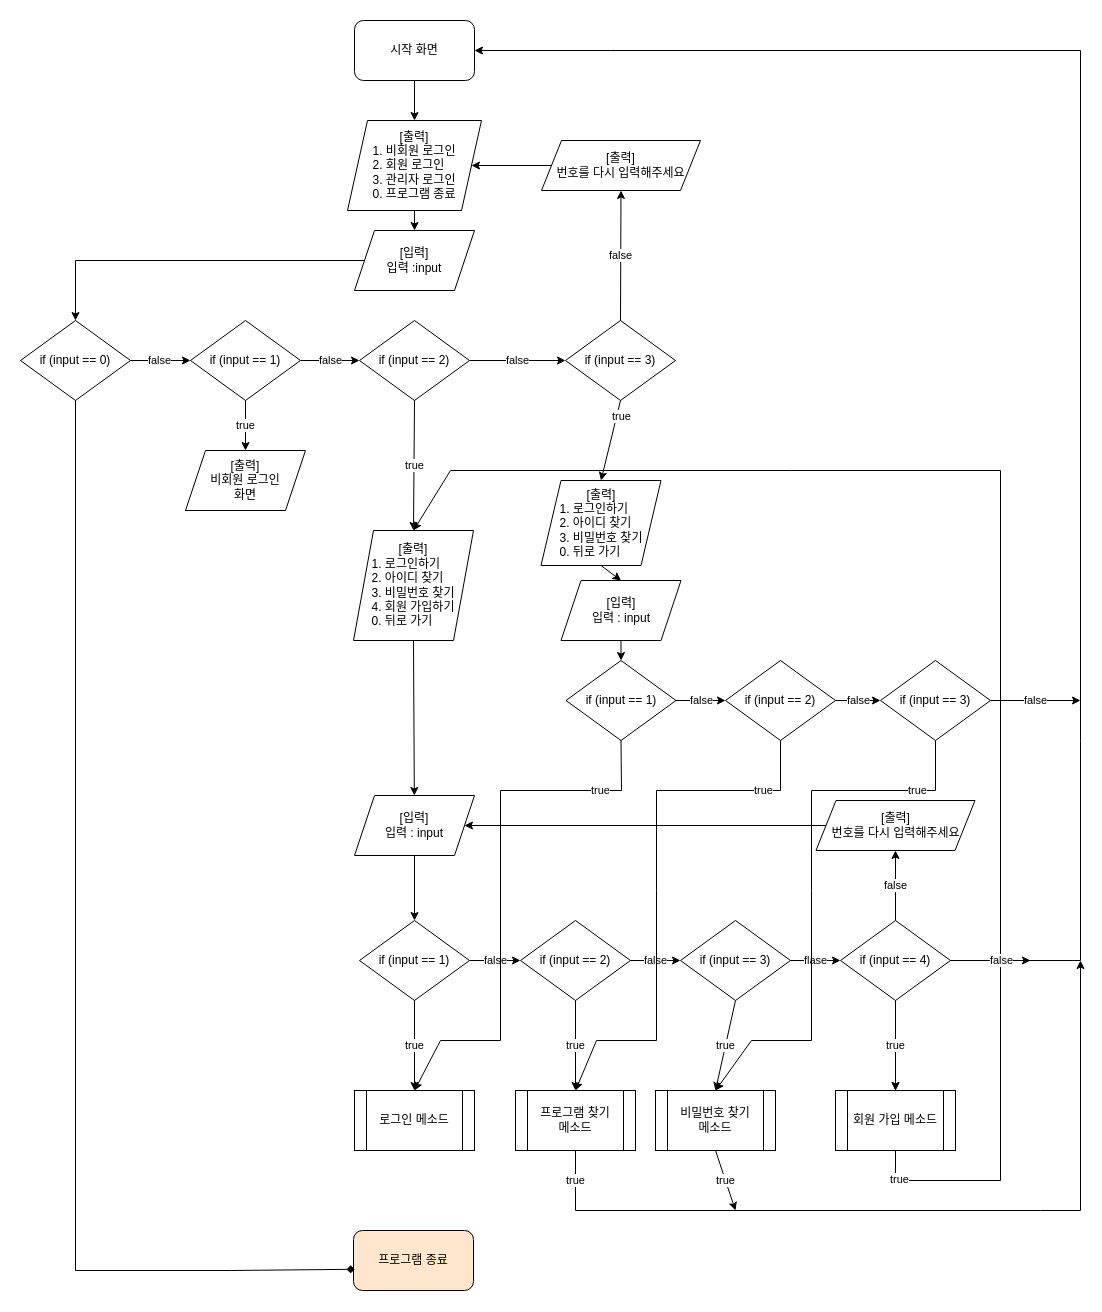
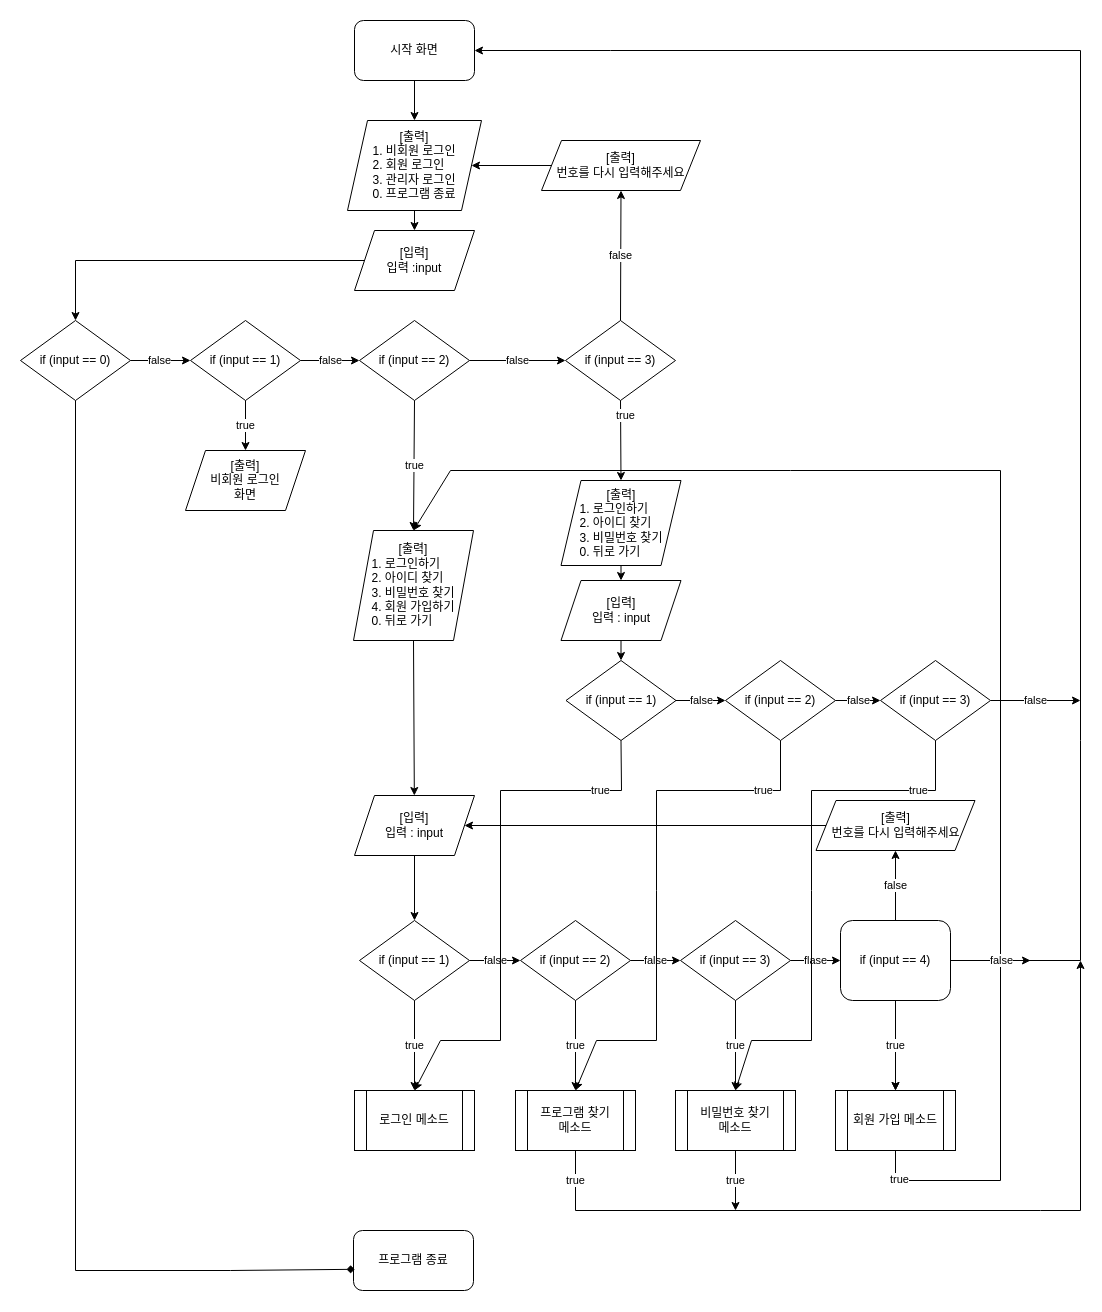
node "[출력] 1. 로그인하기 2. 아이디 찾기 3. 비밀번호 찾기 0. 뒤로 가기": moved (601, 523) -> (621, 523)
node "if (input == 4)": shape diamond -> rounded rectangle
node "비밀번호 찾기 메소드": moved (716, 1121) -> (736, 1121)
node "프로그램 종료": fillcolor #ffe6cc -> #ffffff
